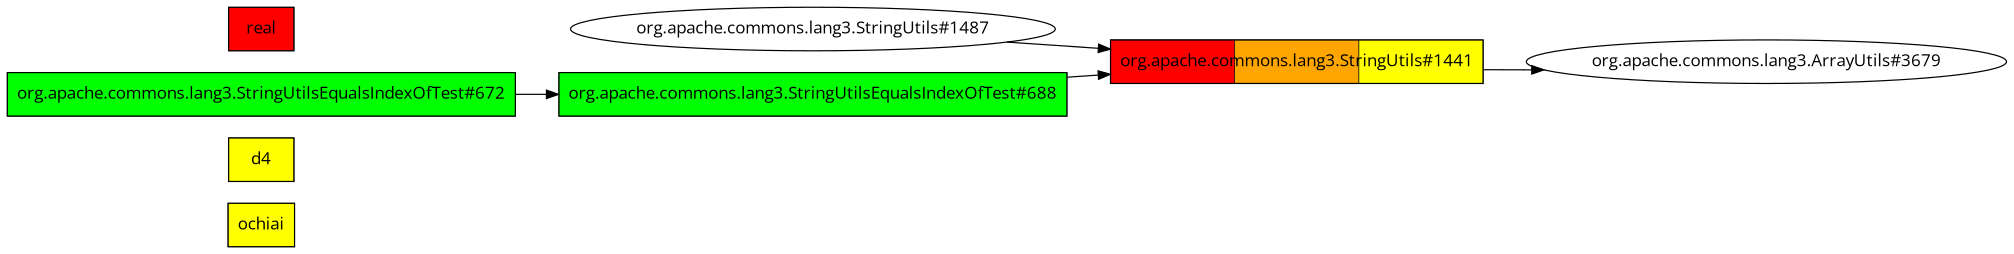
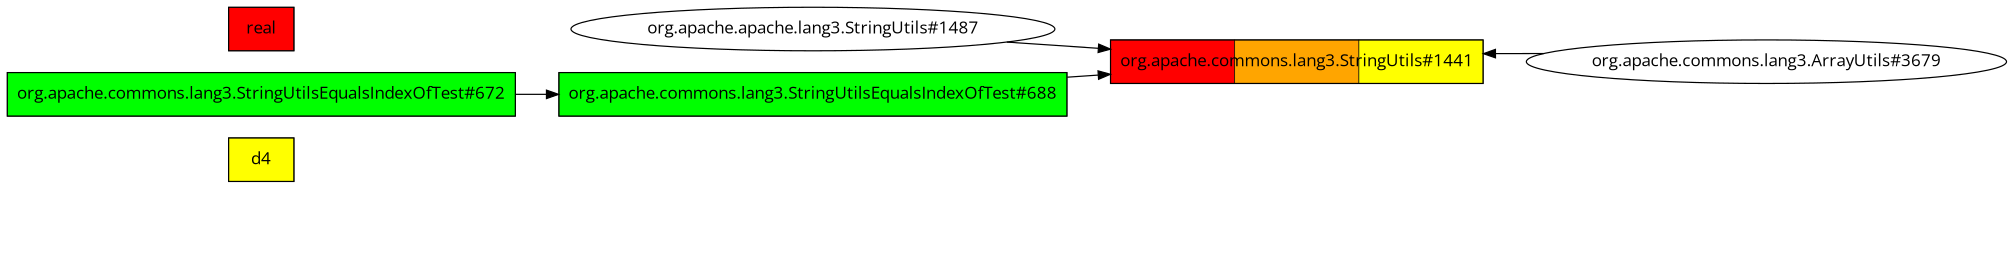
node "org.apache.commons.lang3.StringUtils#1487": label "org.apache.commons.lang3.StringUtils#1487" -> "org.apache.apache.lang3.StringUtils#1487"
edge "org.apache.commons.lang3.StringUtils#1441" -> "org.apache.commons.lang3.ArrayUtils#3679": reversed
node "ochiai": removed
